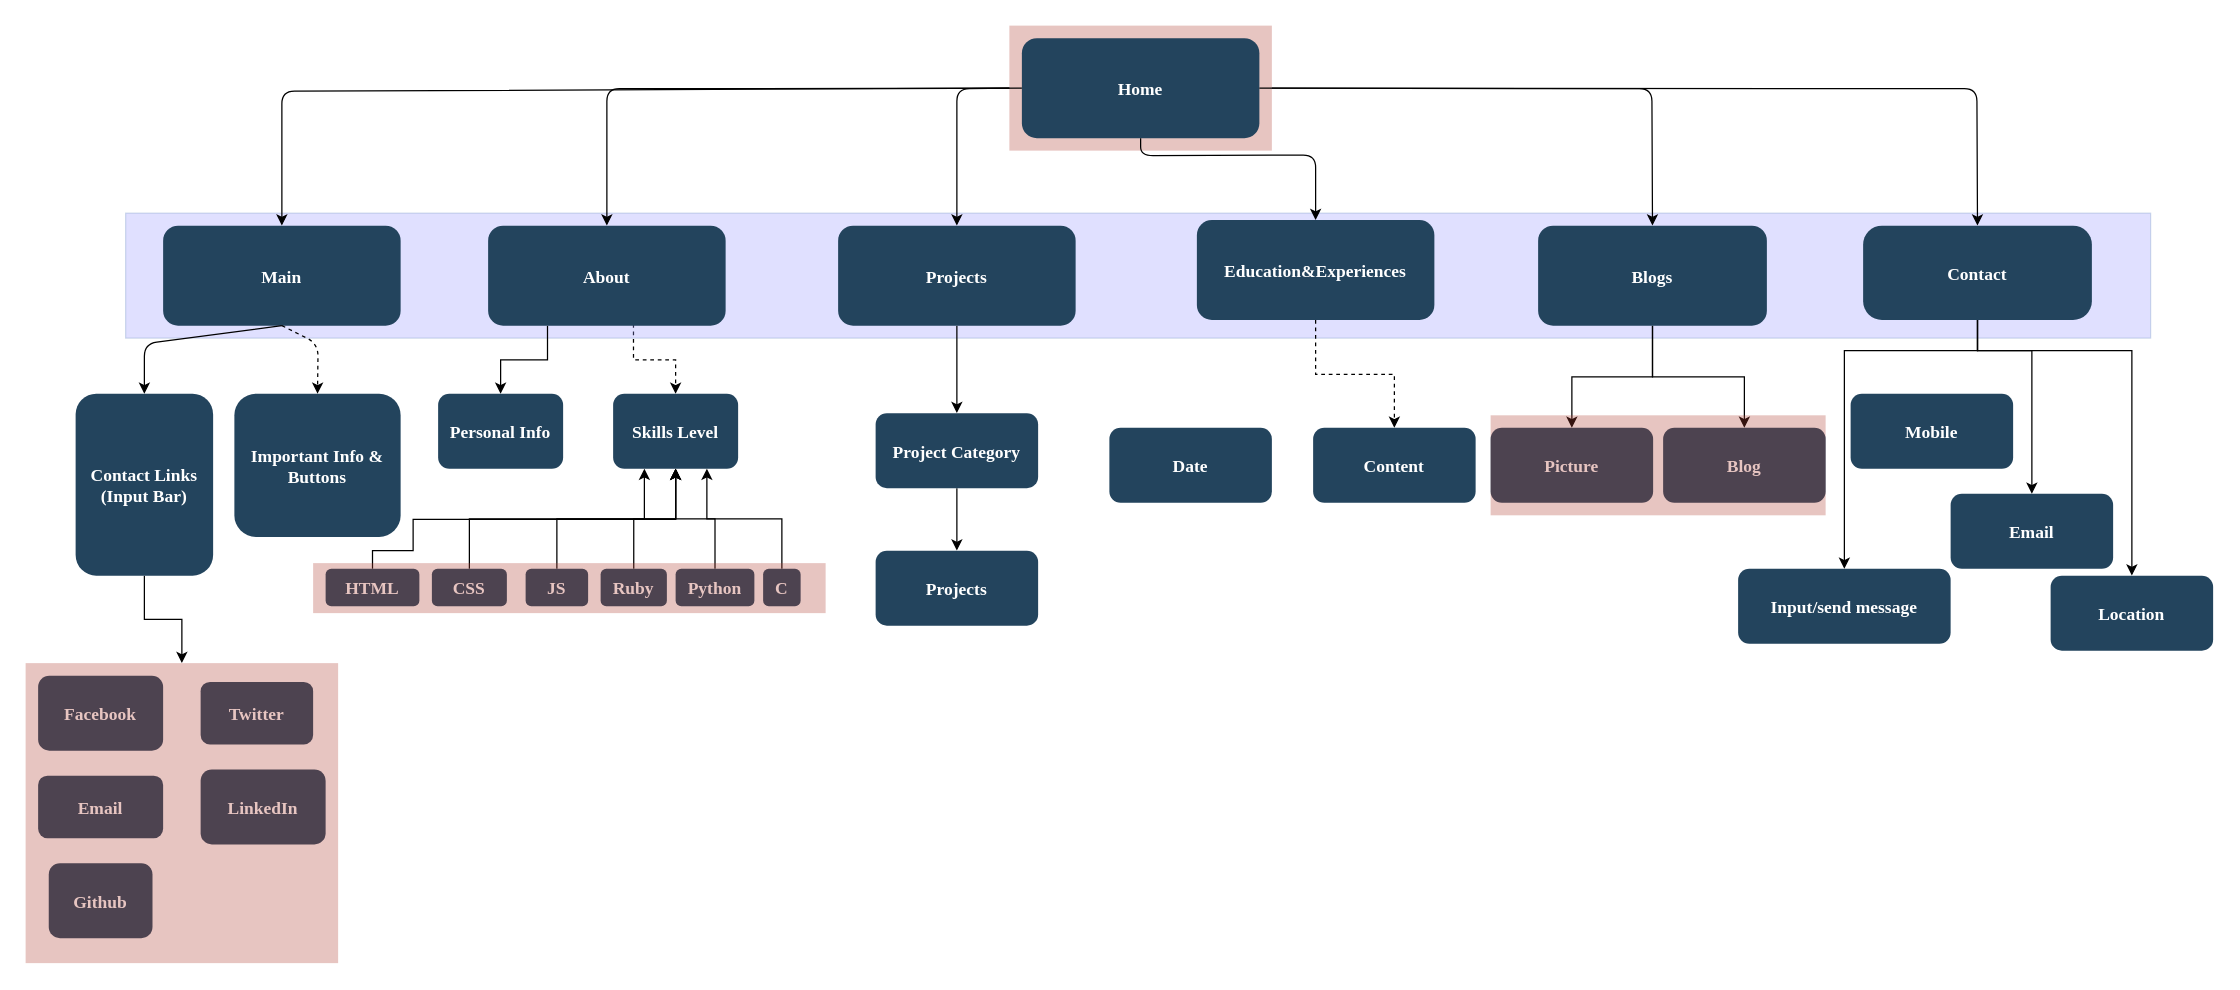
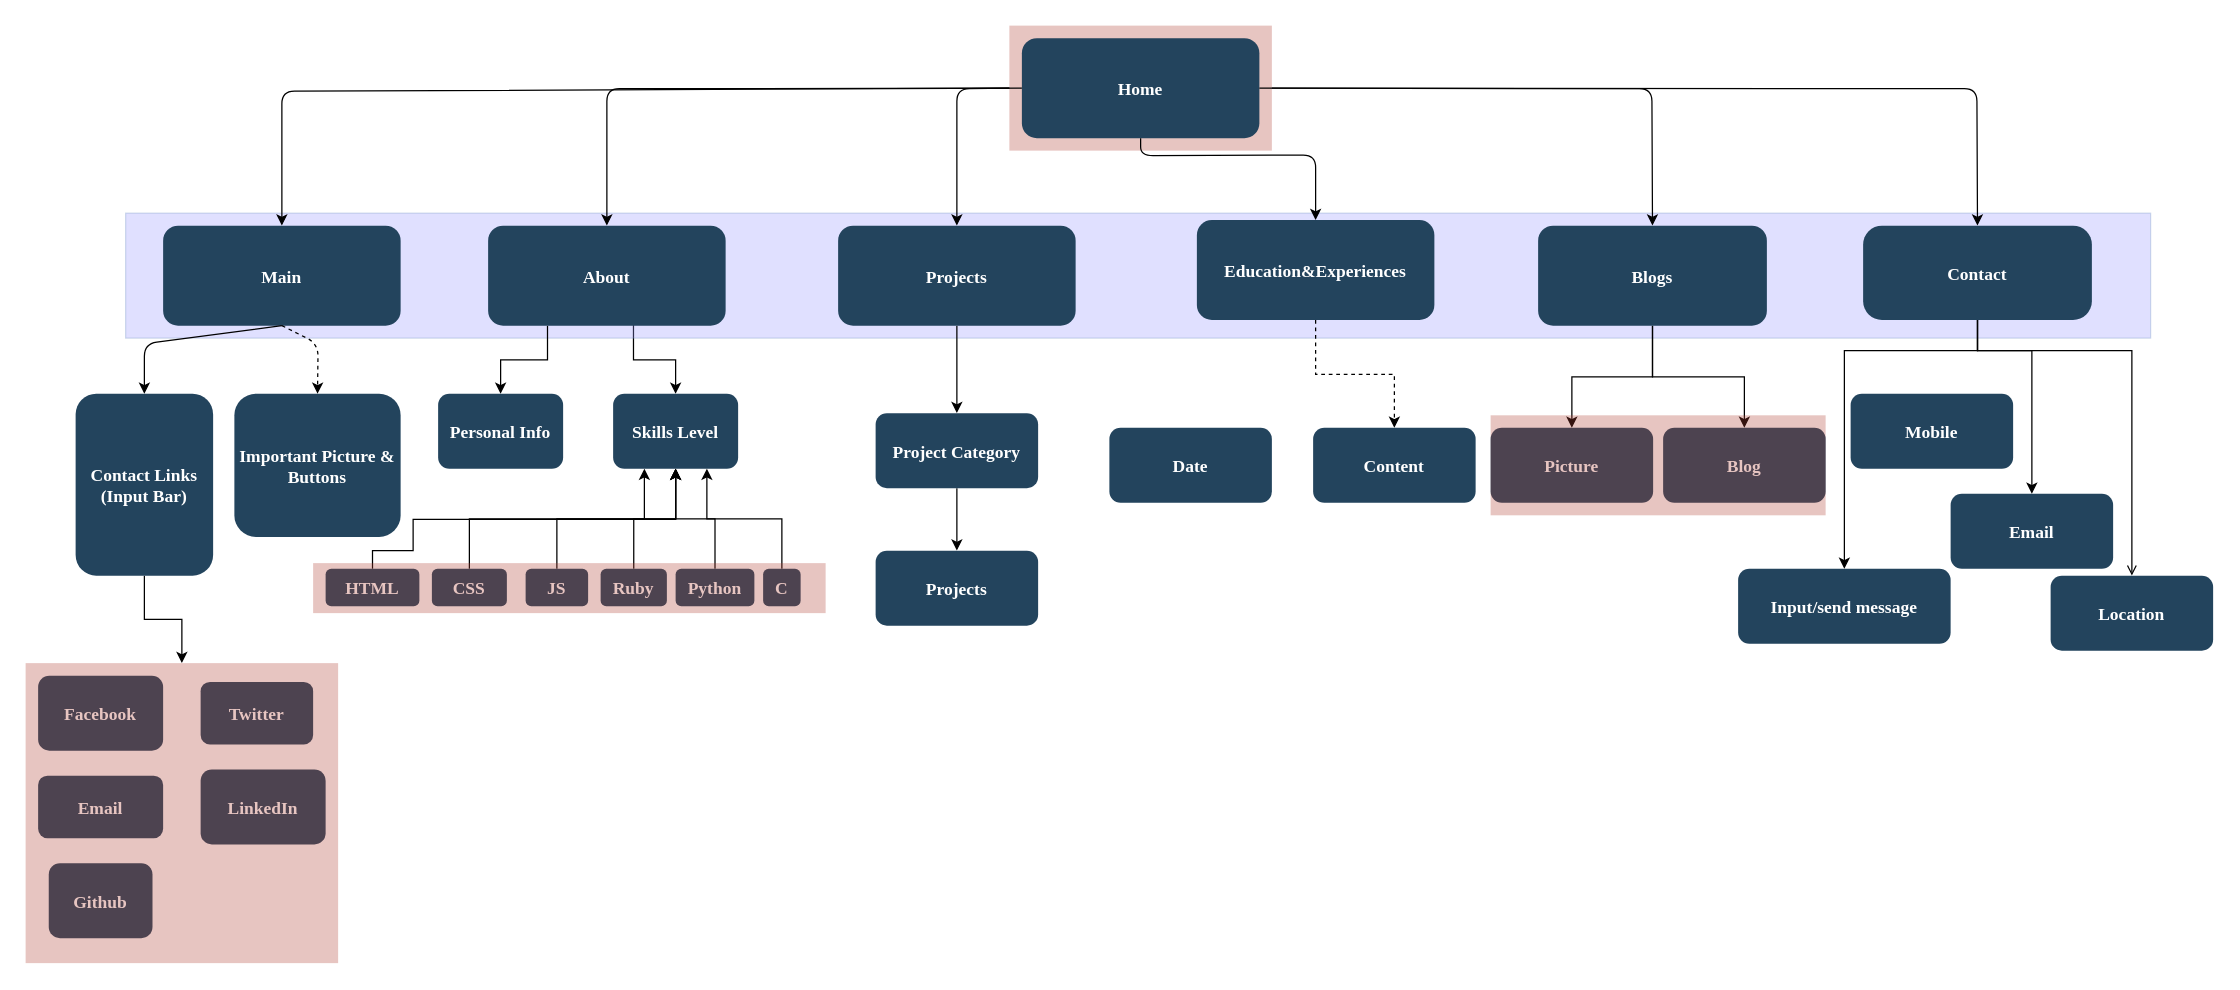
edge "About" -> "Skills Level": style dashed -> solid
node "Important Info & Buttons": label "Important Info & Buttons" -> "Important Picture & Buttons"
edge "Contact" -> "Location": arrowhead classic -> open
